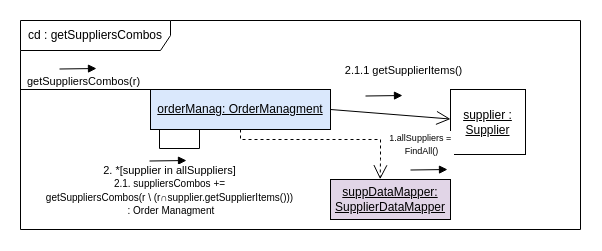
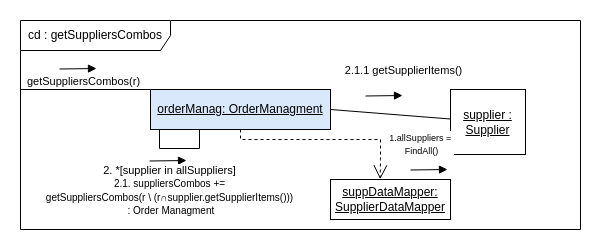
edge "orderManag: OrderManagment" -> "supplier : Supplier": arrowhead open -> none
node "suppDataMapper: SupplierDataMapper": fillcolor #e1d5e7 -> #ffffff
